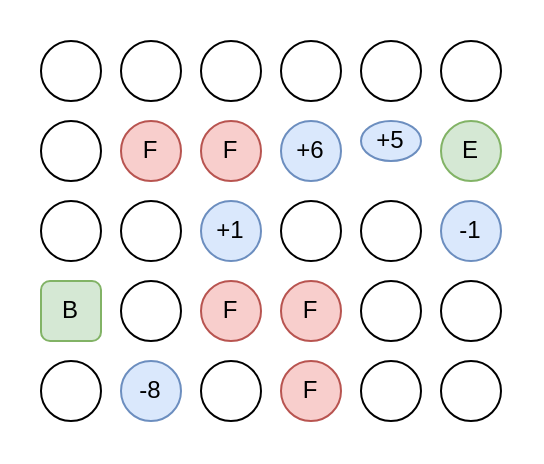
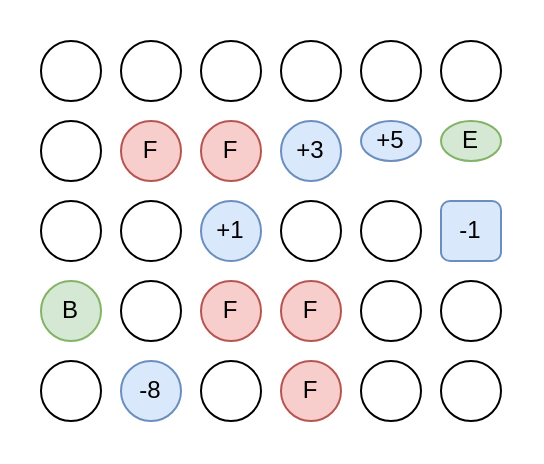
node "+6": label "+6" -> "+3"
node "E": size 60x60 -> 60x40
node "-1": shape ellipse -> rounded rectangle
node "B": shape rounded rectangle -> ellipse
